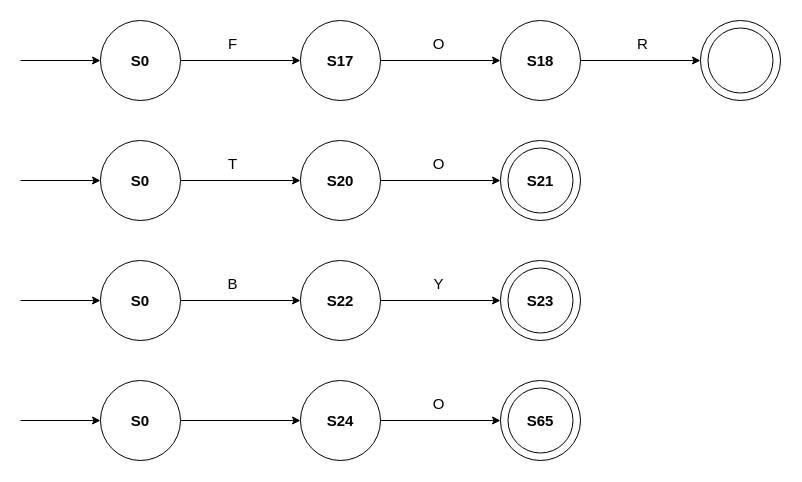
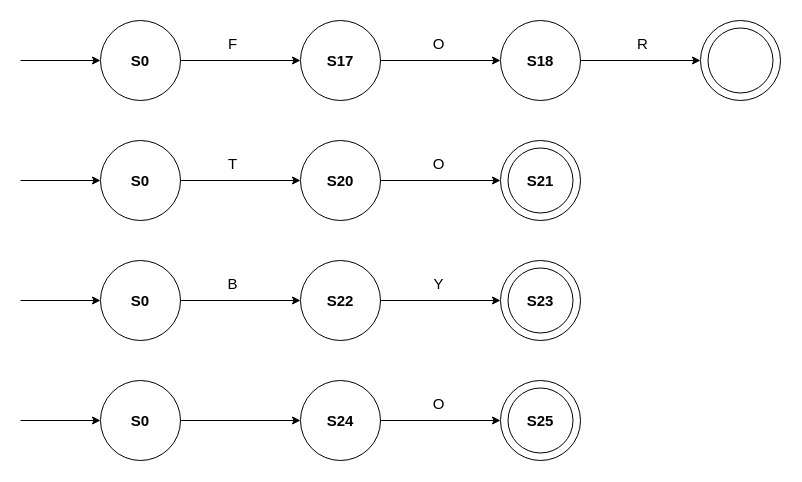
node "S65": label "S65" -> "S25"
